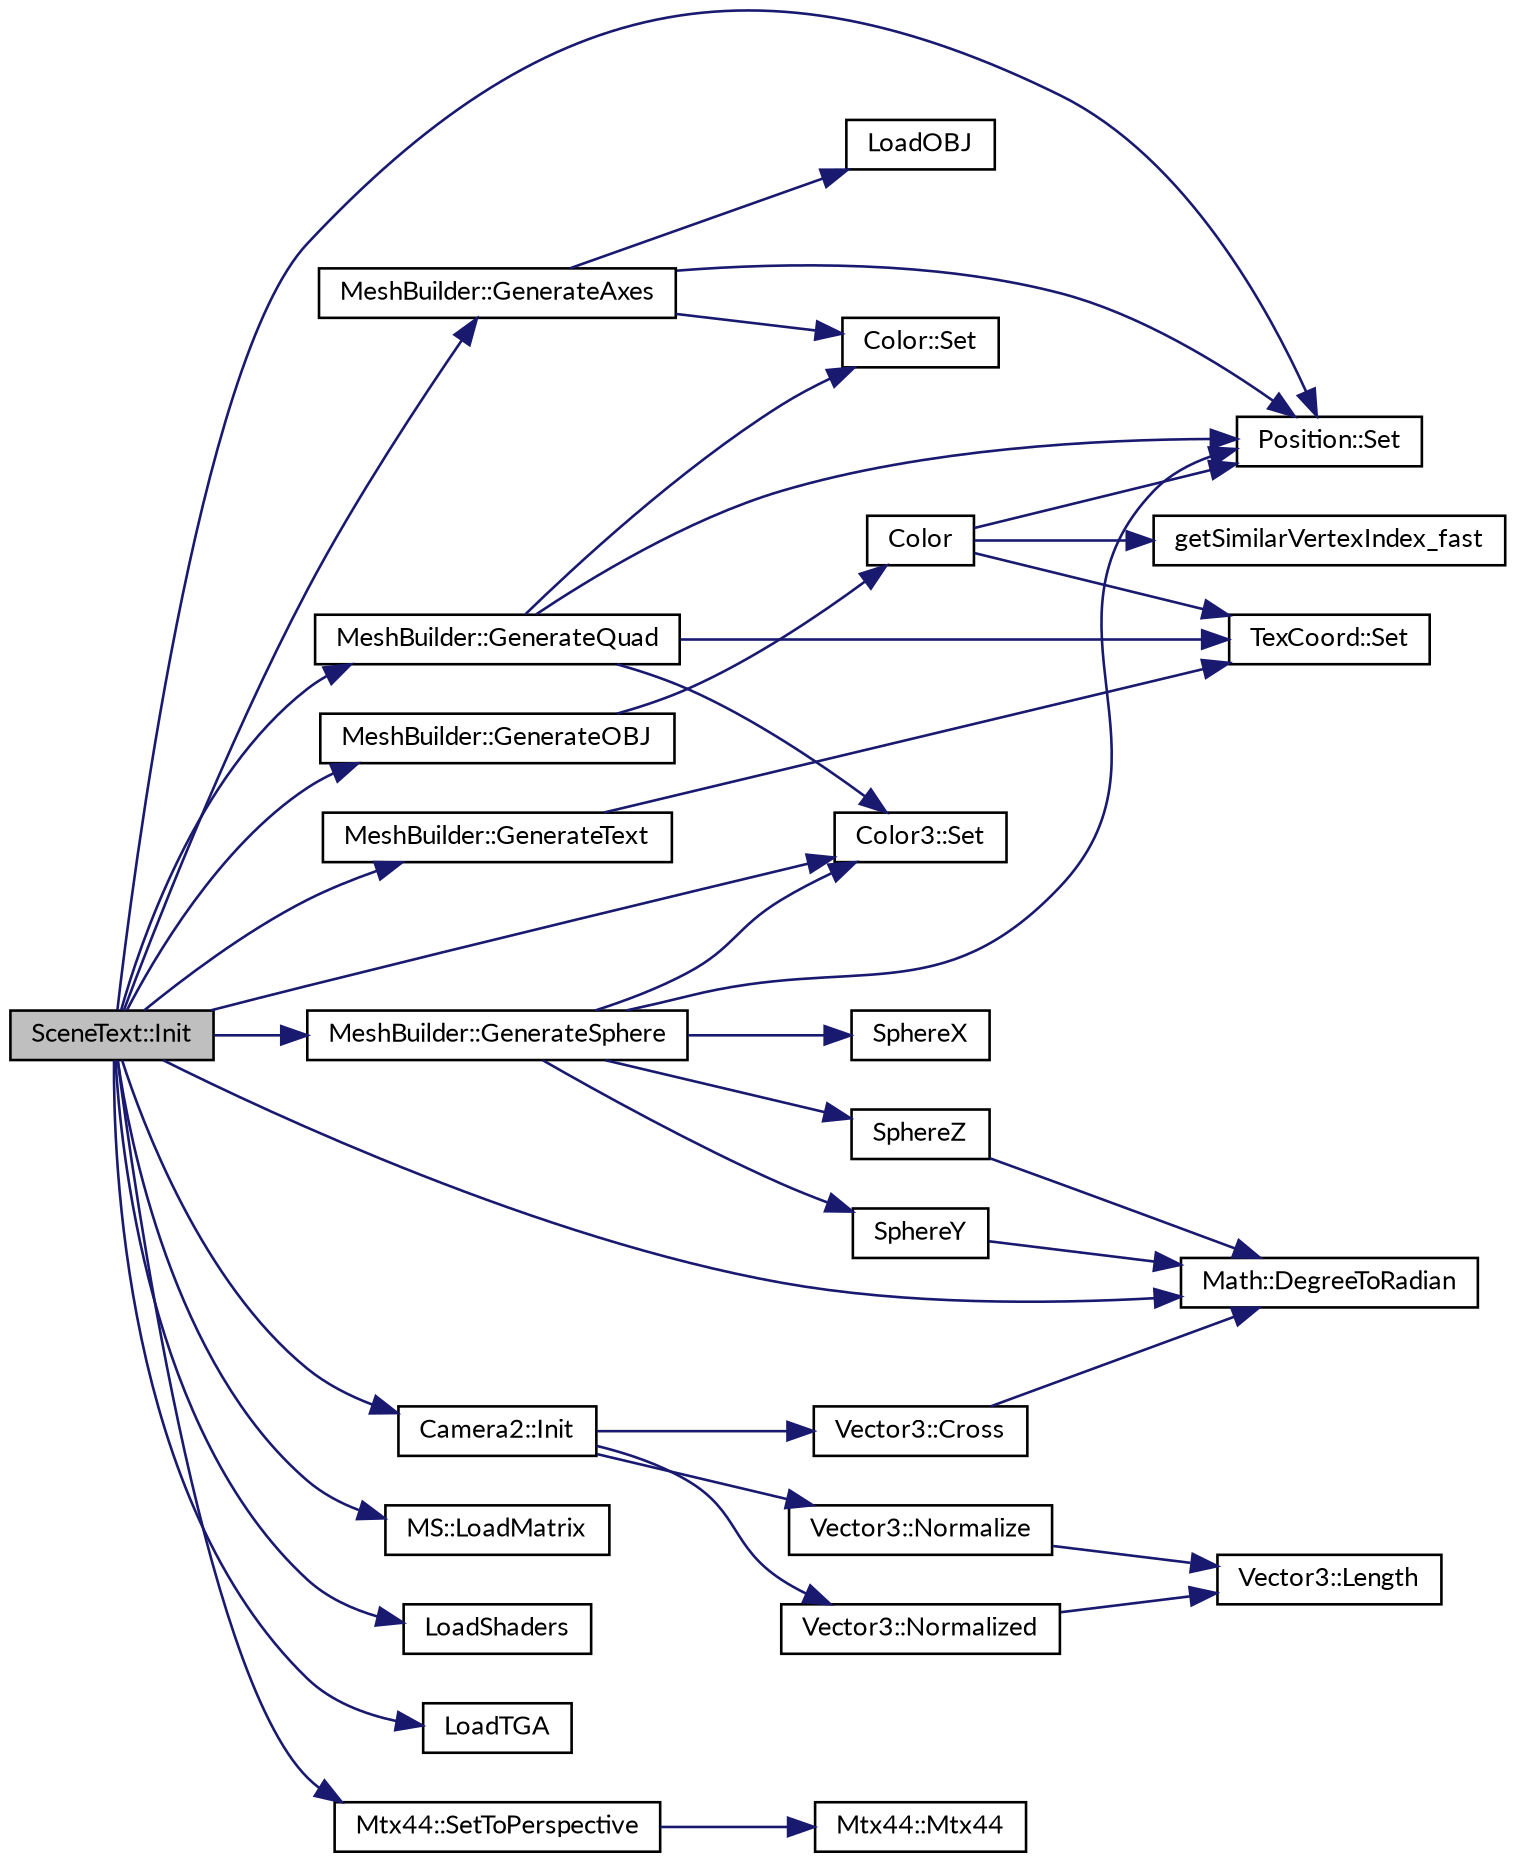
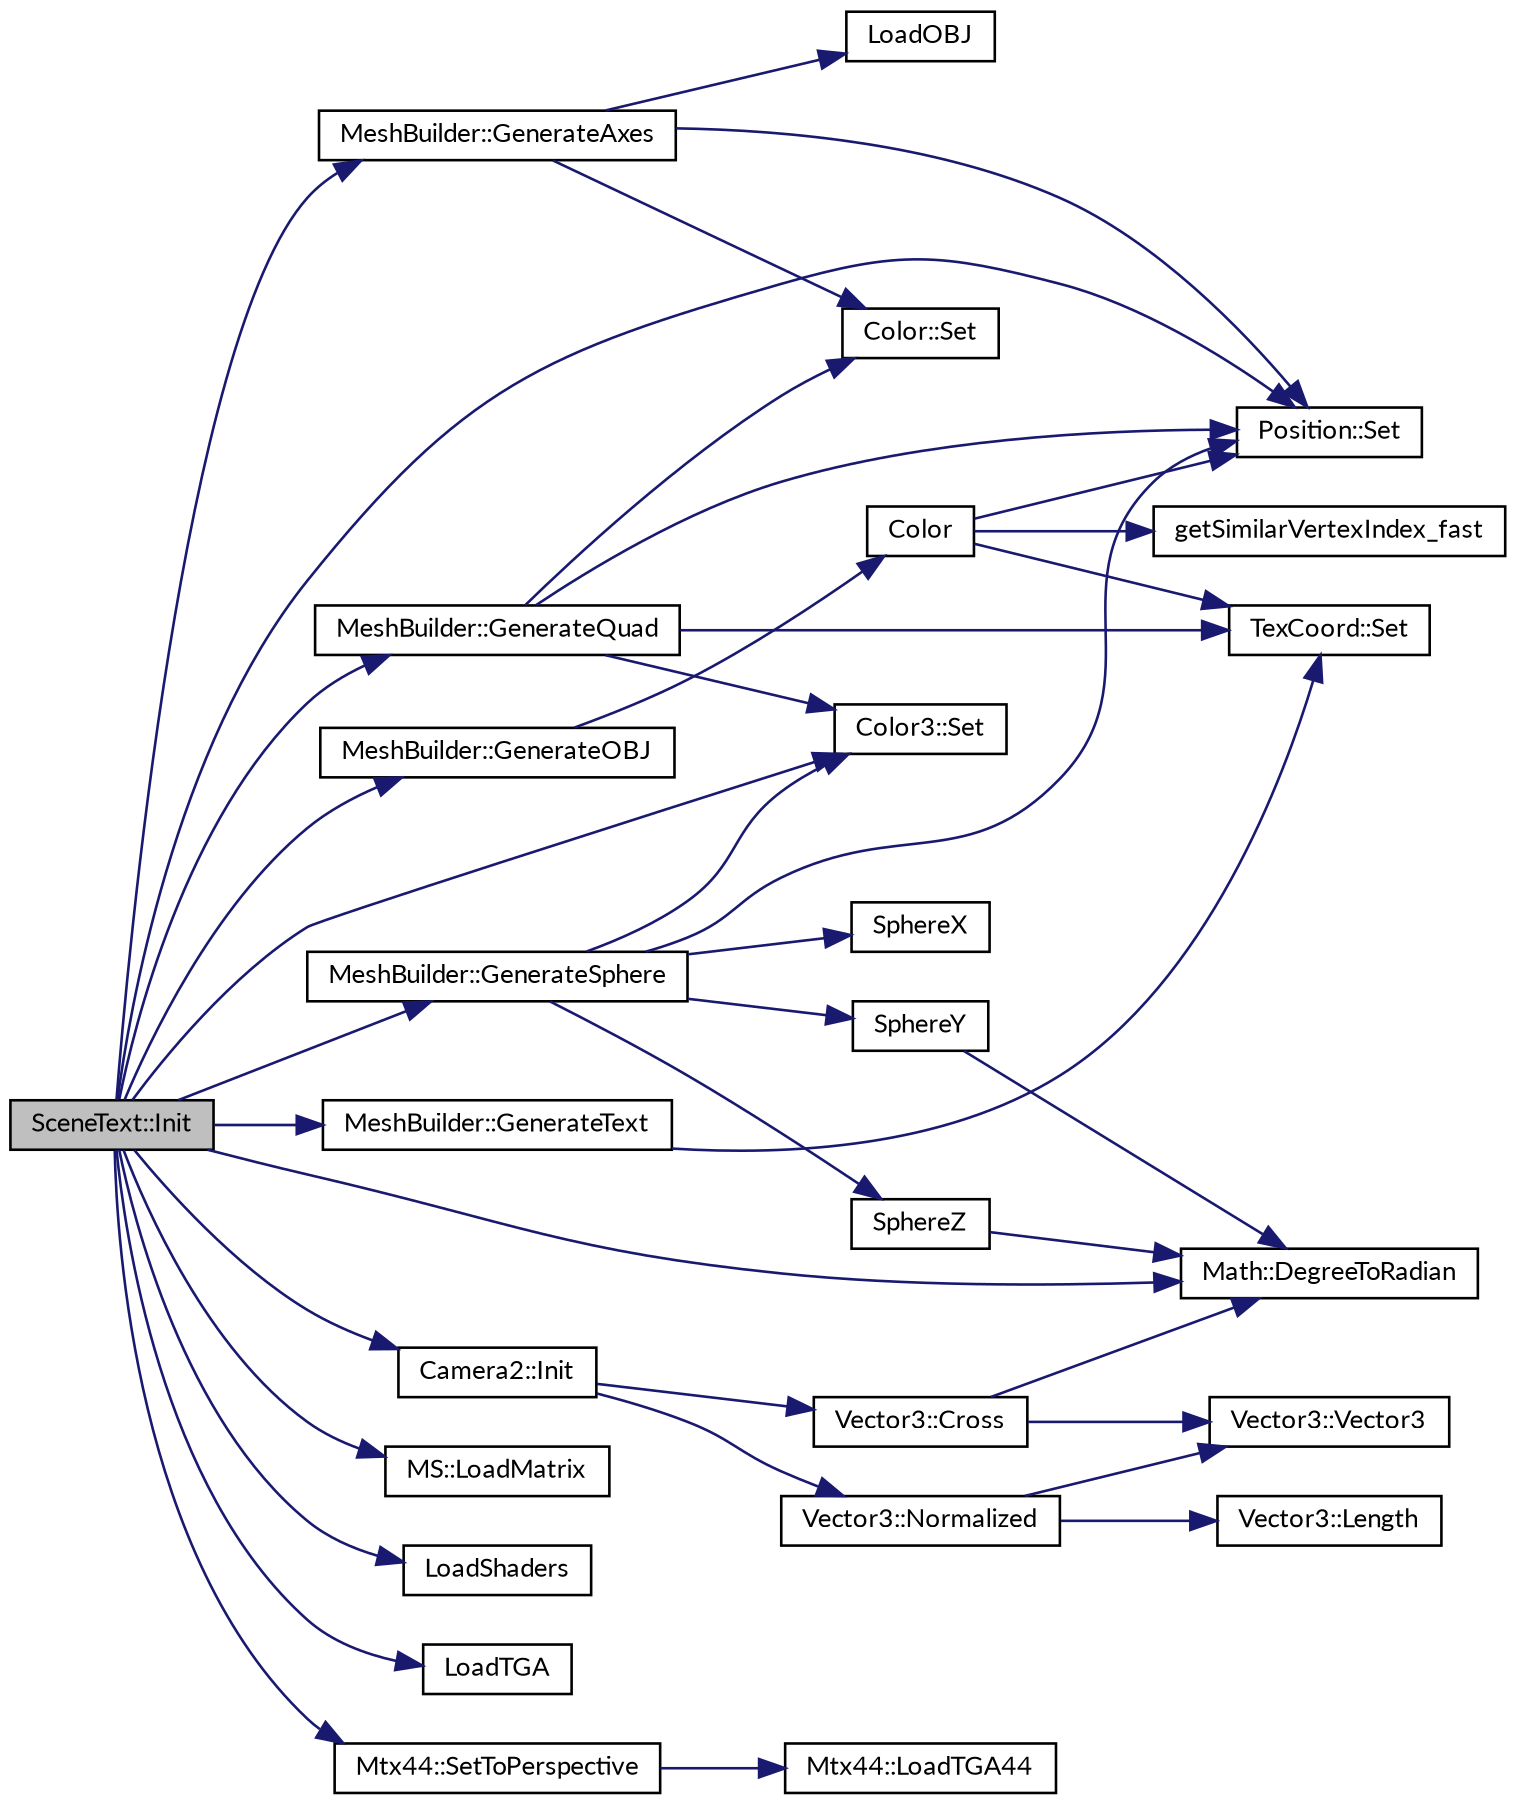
node "Vector3::Vector3": added
node "Vector3::Normalize": removed
node "Mtx44::Mtx44": label "Mtx44::Mtx44" -> "Mtx44::LoadTGA44"
